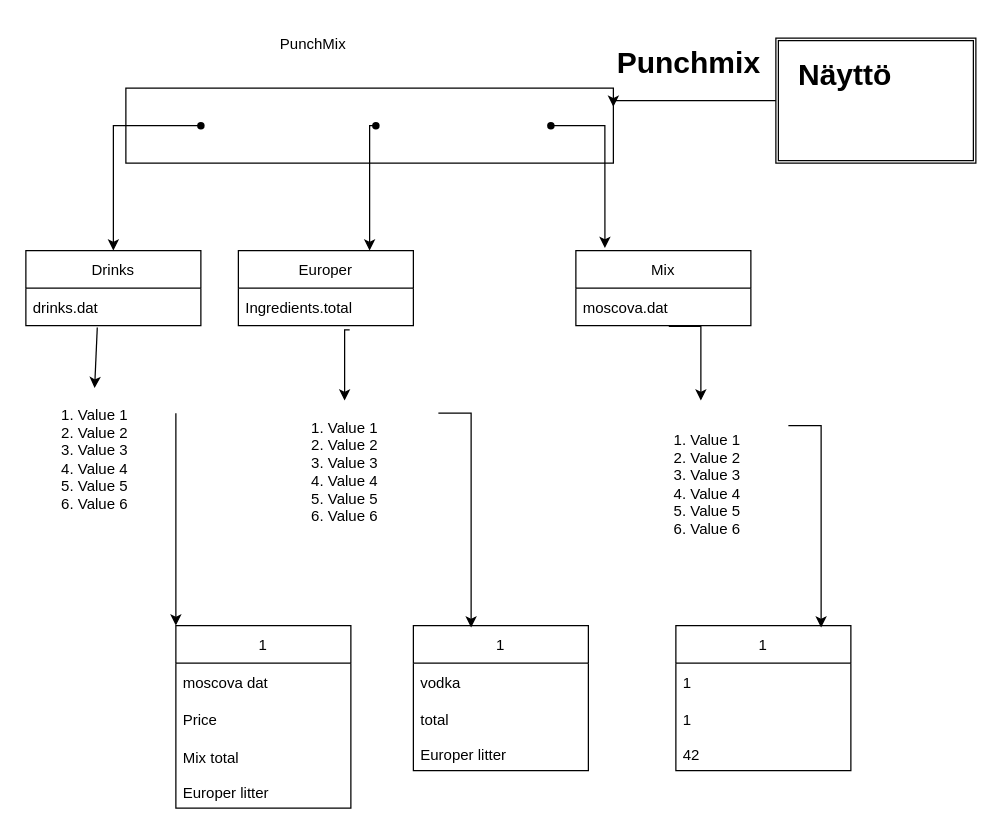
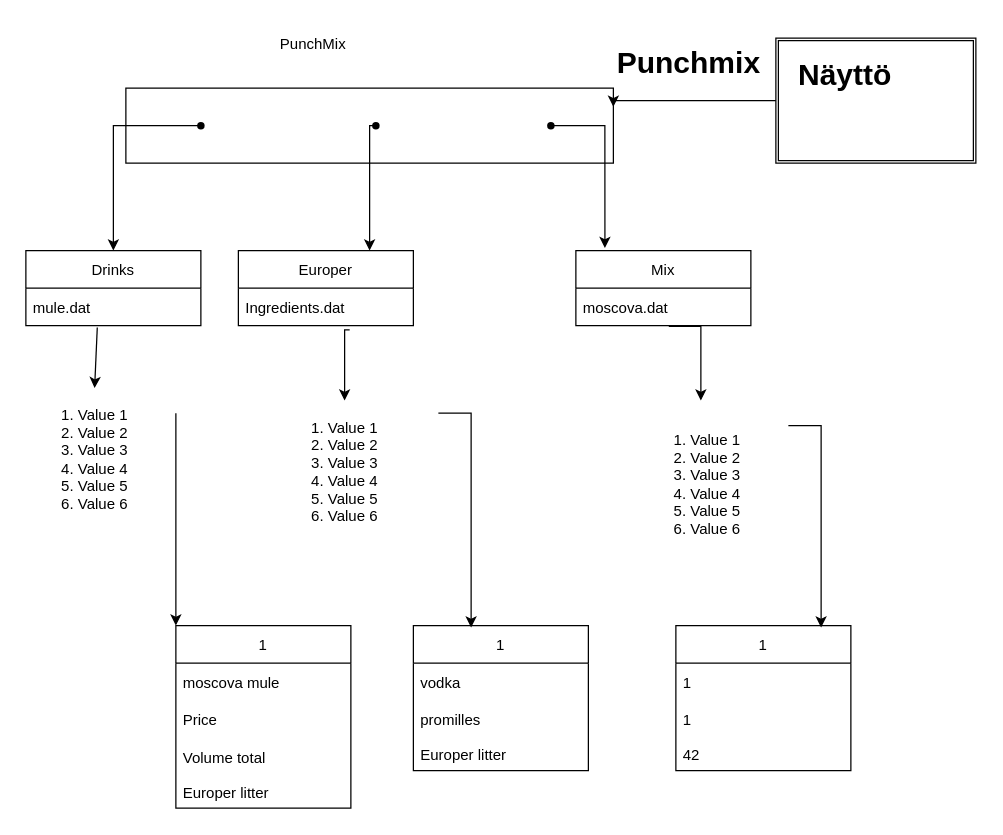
node "drinks.dat": label "drinks.dat" -> "mule.dat"
node "Ingredients.total": label "Ingredients.total" -> "Ingredients.dat"
node "moscova dat": label "moscova dat" -> "moscova mule"
node "total": label "total" -> "promilles"
node "Mix total": label "Mix total" -> "Volume total"
